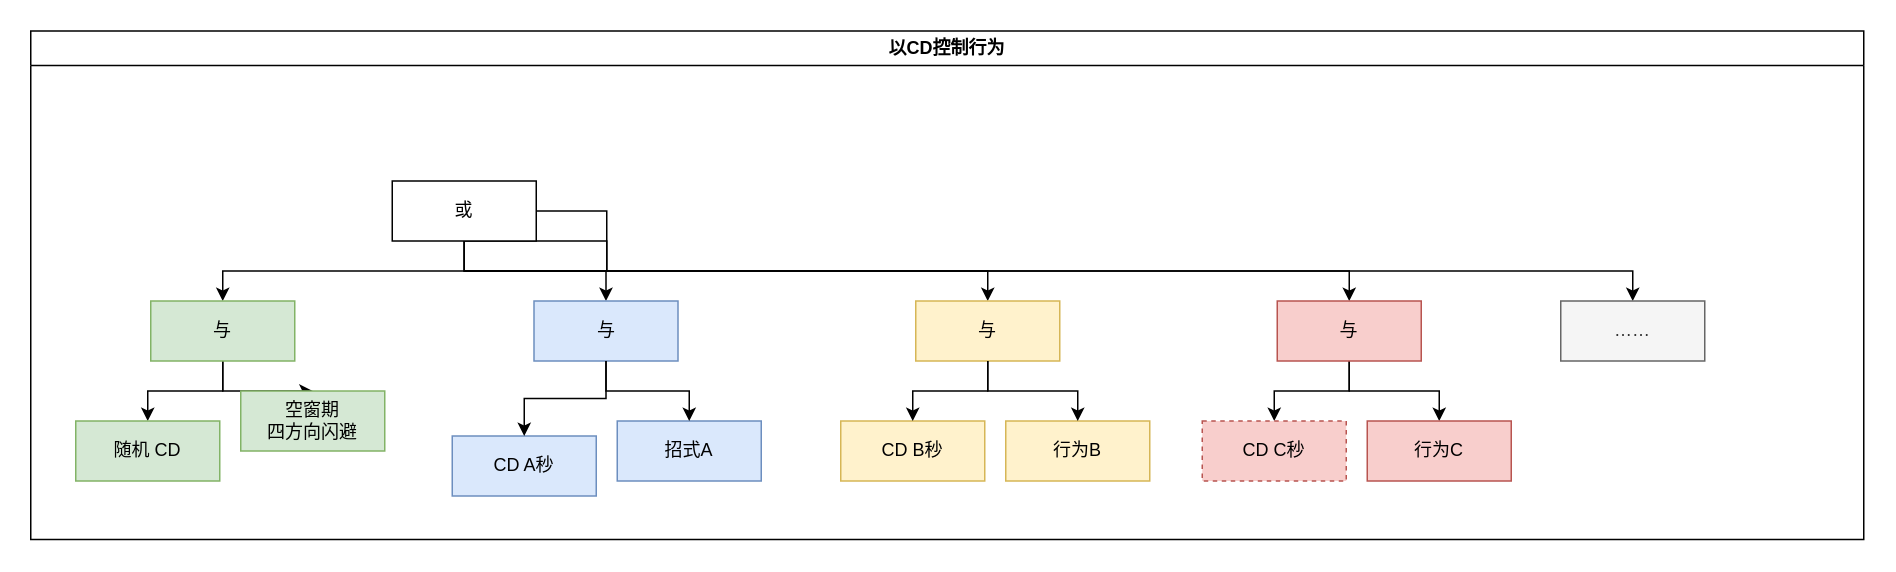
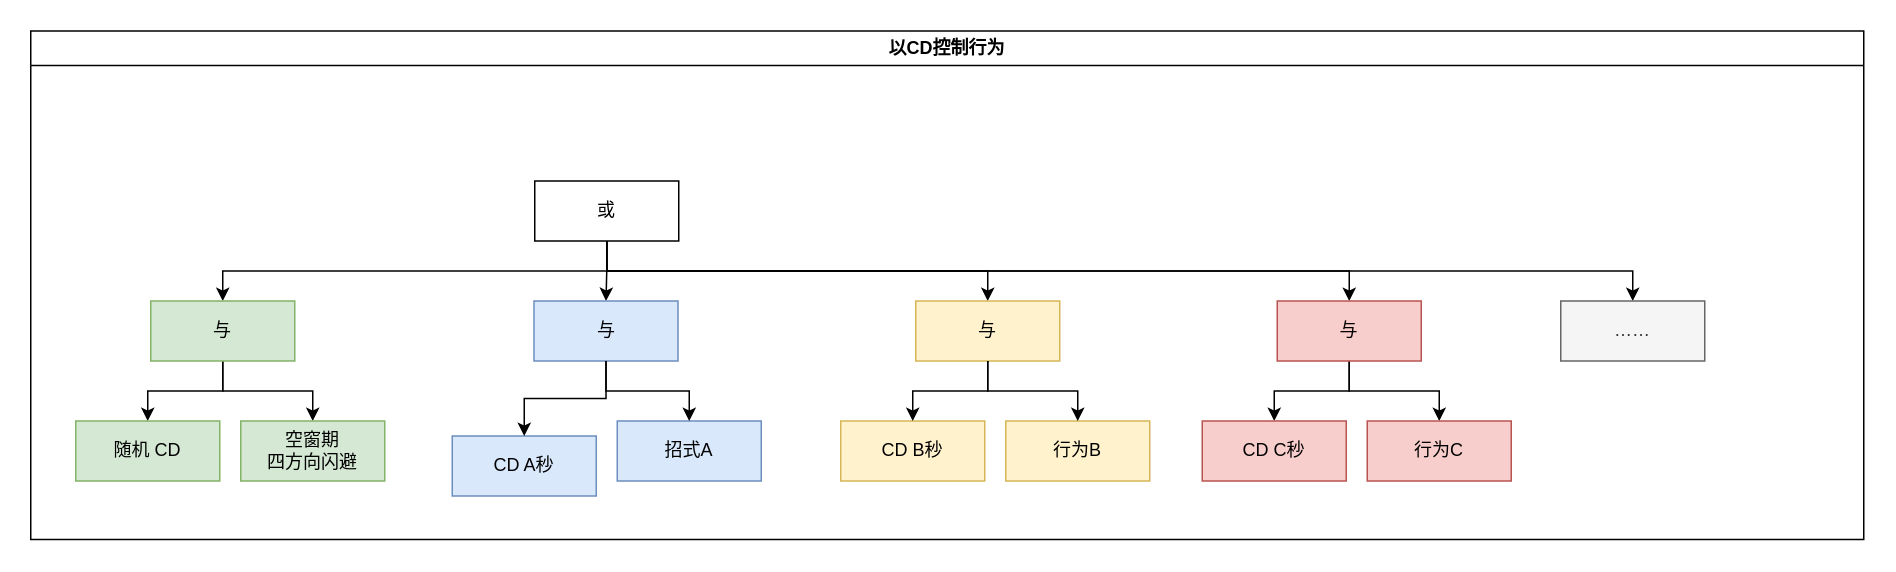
node "或": moved (464, 211) -> (607, 211)
node "空窗期 四方向闪避": moved (313, 421) -> (313, 451)
node "CD C秒": style dashed -> solid
